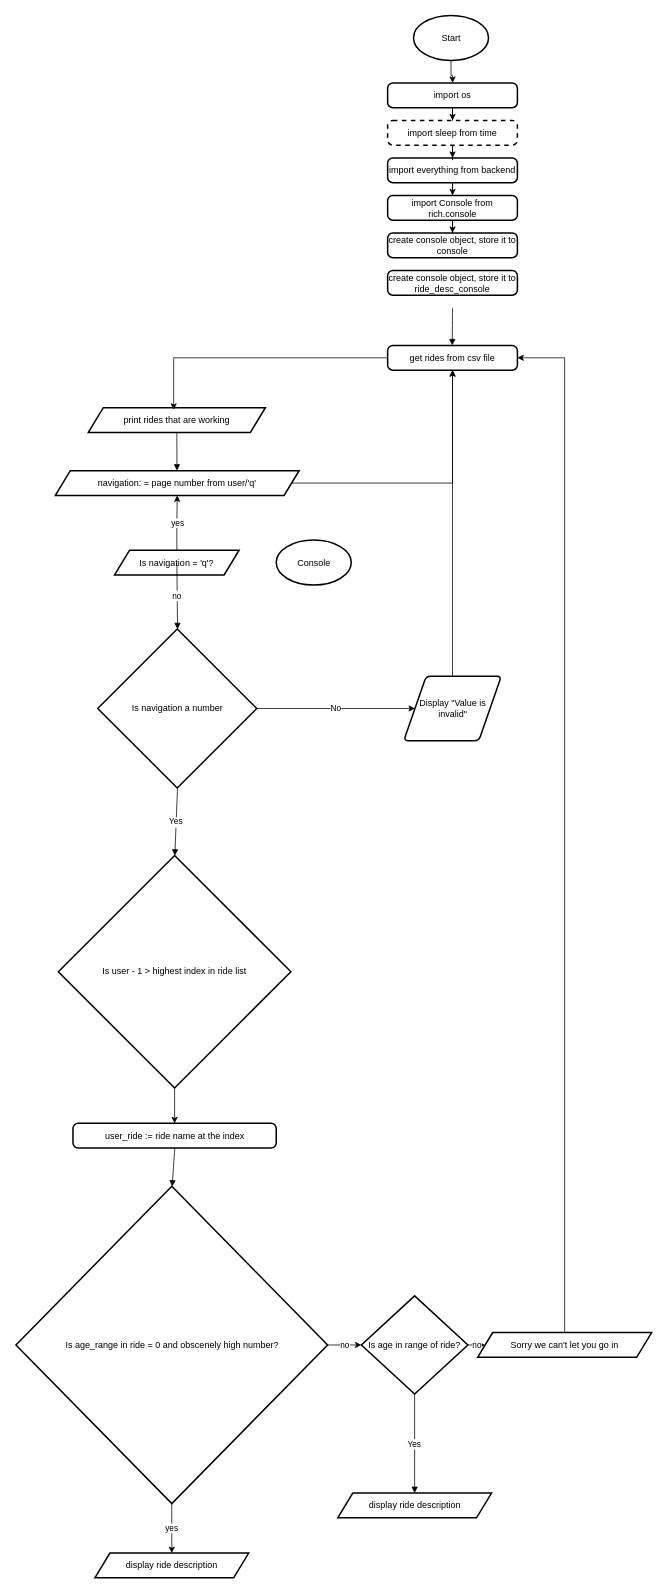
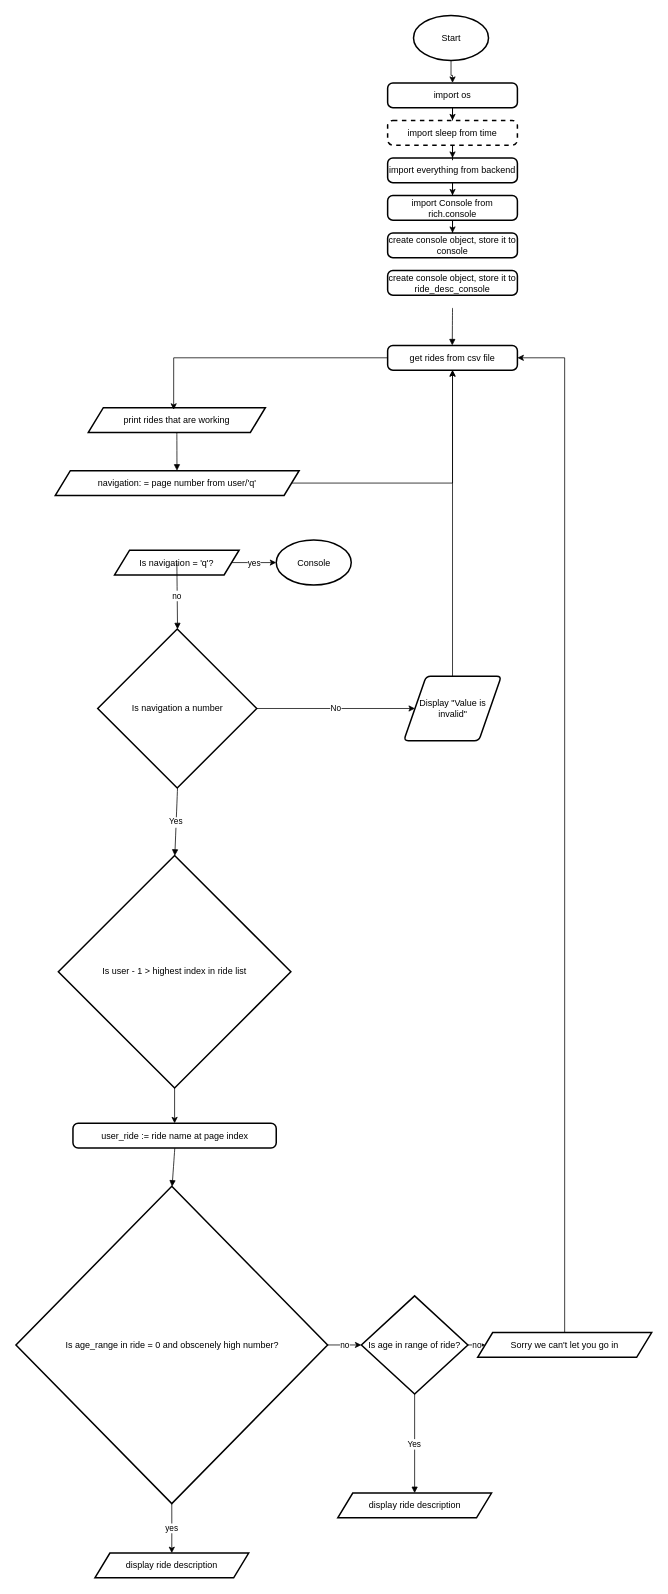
edge "Is navigation = 'q'?" -> "navigation: = page number from user/'q'": now "Is navigation = 'q'?" -> "Console"
node "user_ride := ride name at the index": label "user_ride := ride name at the index" -> "user_ride := ride name at page index"
